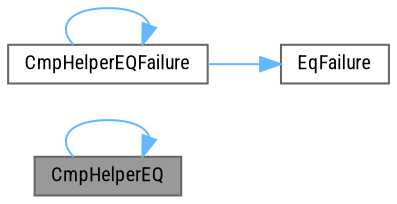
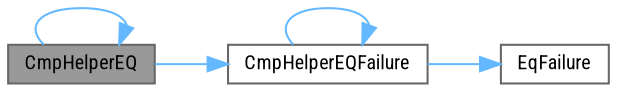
edge "CmpHelperEQ" -> "CmpHelperEQFailure": added
